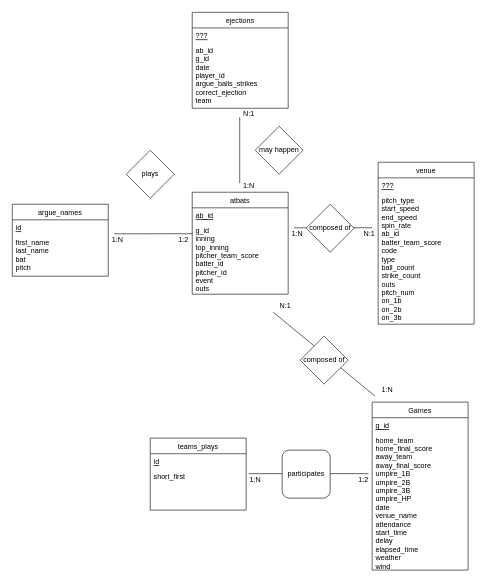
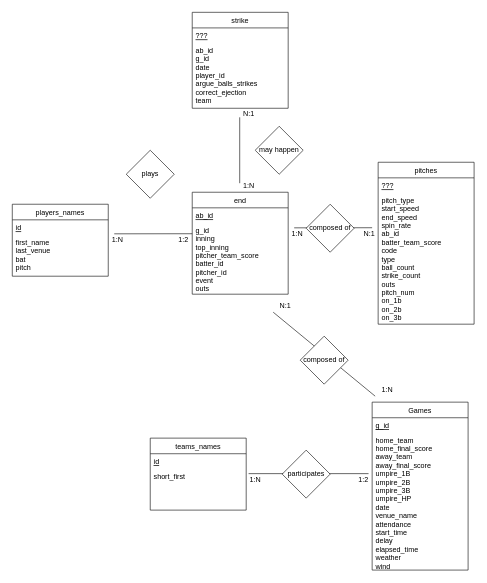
node "ejections": label "ejections" -> "strike"
node "venue": label "venue" -> "pitches"
node "atbats": label "atbats" -> "end"
node "argue_names": label "argue_names" -> "players_names"
node "first_name last_name bat pitch": label "first_name last_name bat pitch" -> "first_name last_venue bat pitch"
node "teams_plays": label "teams_plays" -> "teams_names"
node "participates": shape rounded rectangle -> diamond
